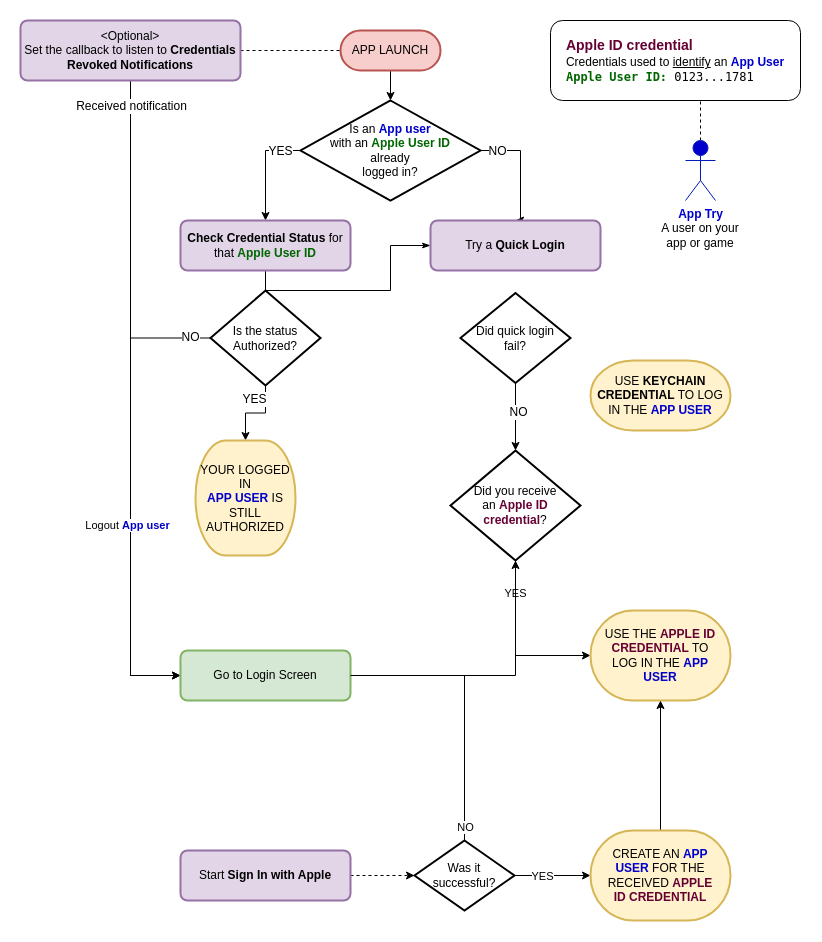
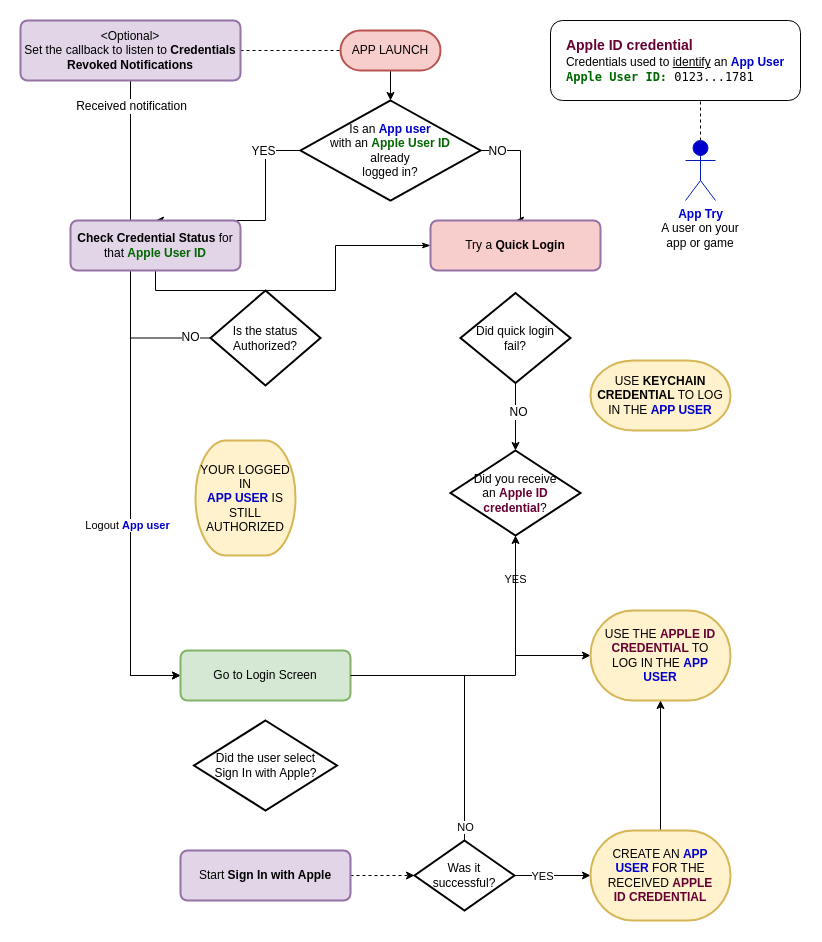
node "Check Credential Status for that Apple User ID": moved (266, 246) -> (156, 246)
node "Try a Quick Login": fillcolor #e1d5e7 -> #f8cecc
edge "Is the status Authorized?" -> "YOUR LOGGED IN APP USER IS STILL AUTHORIZED": removed, label "YES"
node "Did you receive an Apple ID credential?": size 130x110 -> 130x85
node "Did the user select Sign In with Apple?": added
